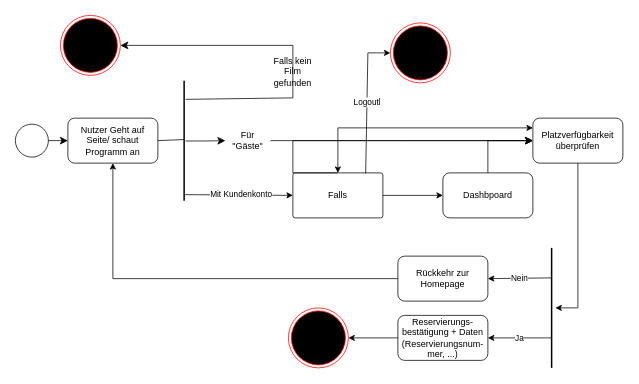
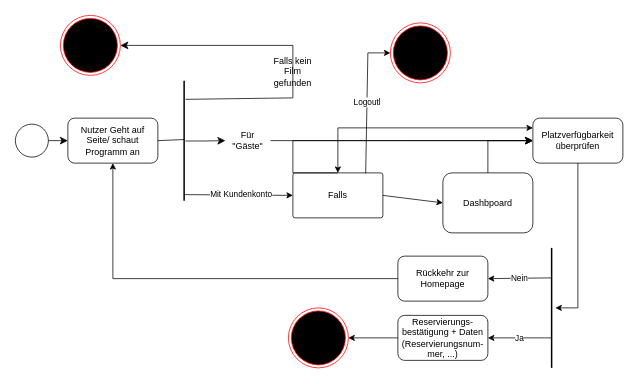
node "Dashbpoard": size 90x45 -> 90x60
